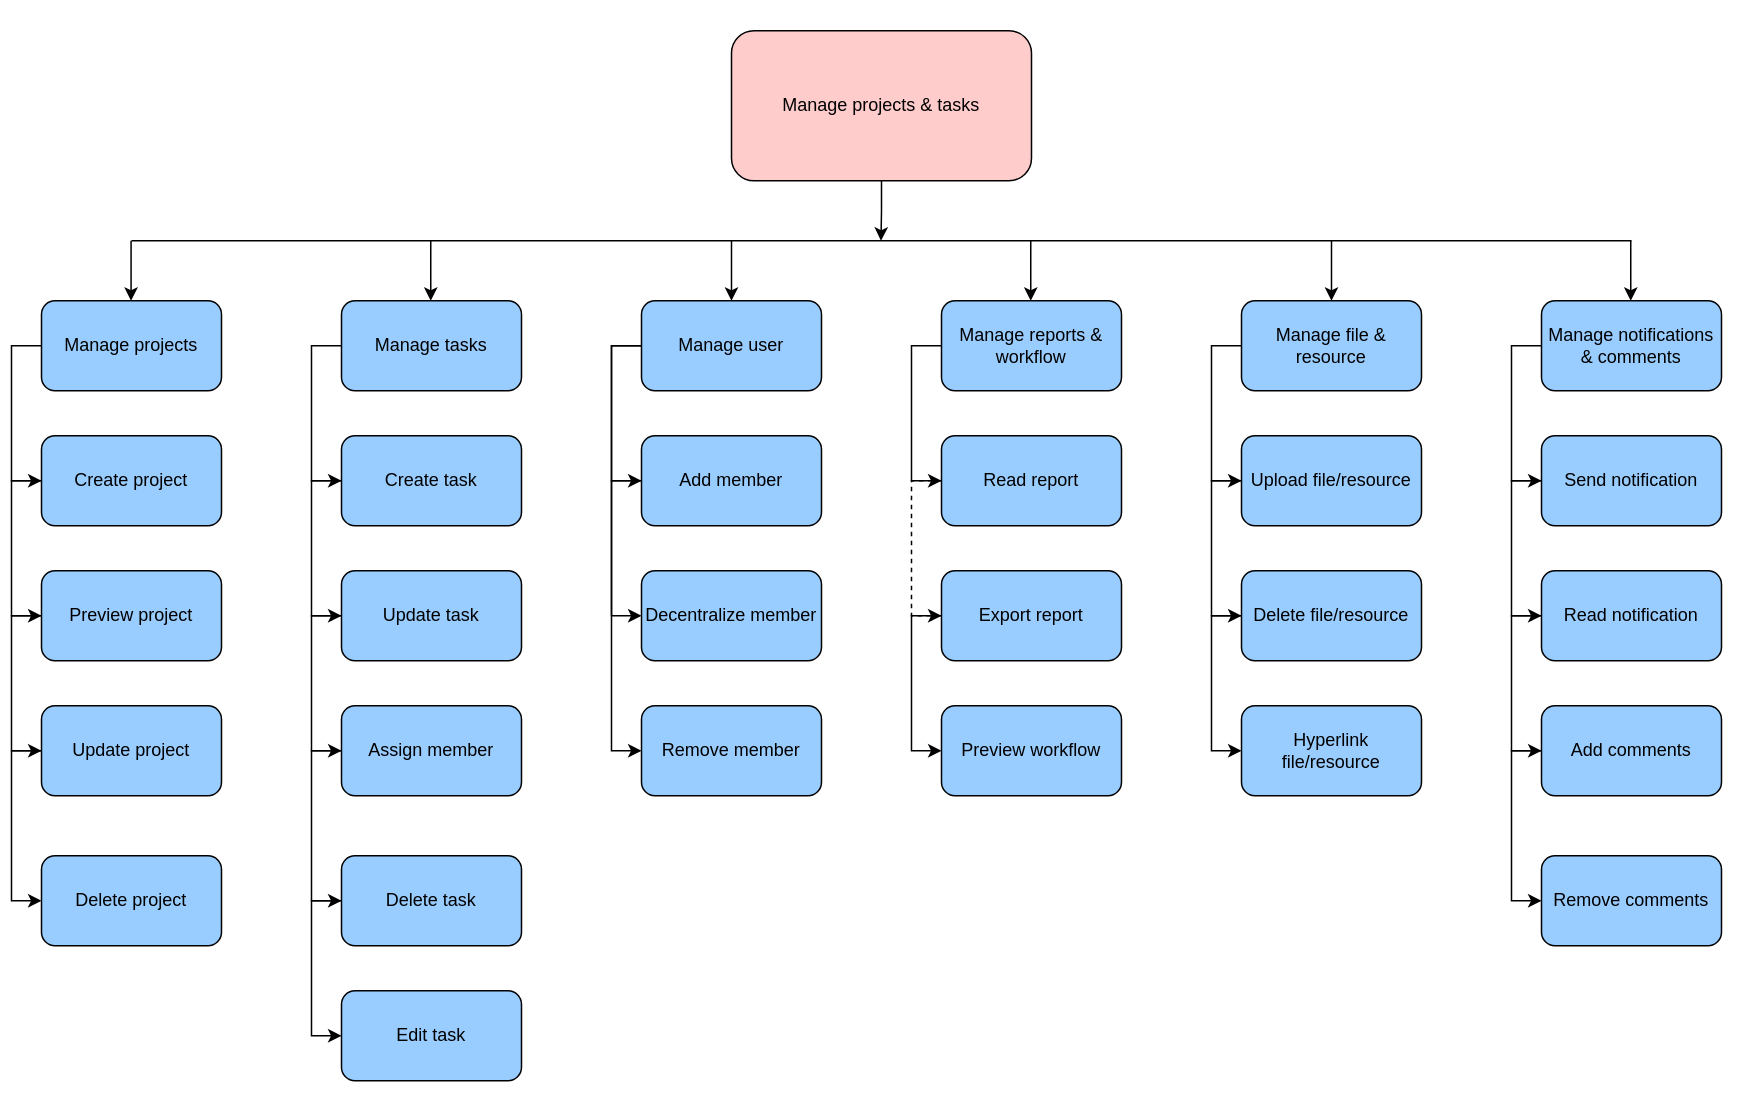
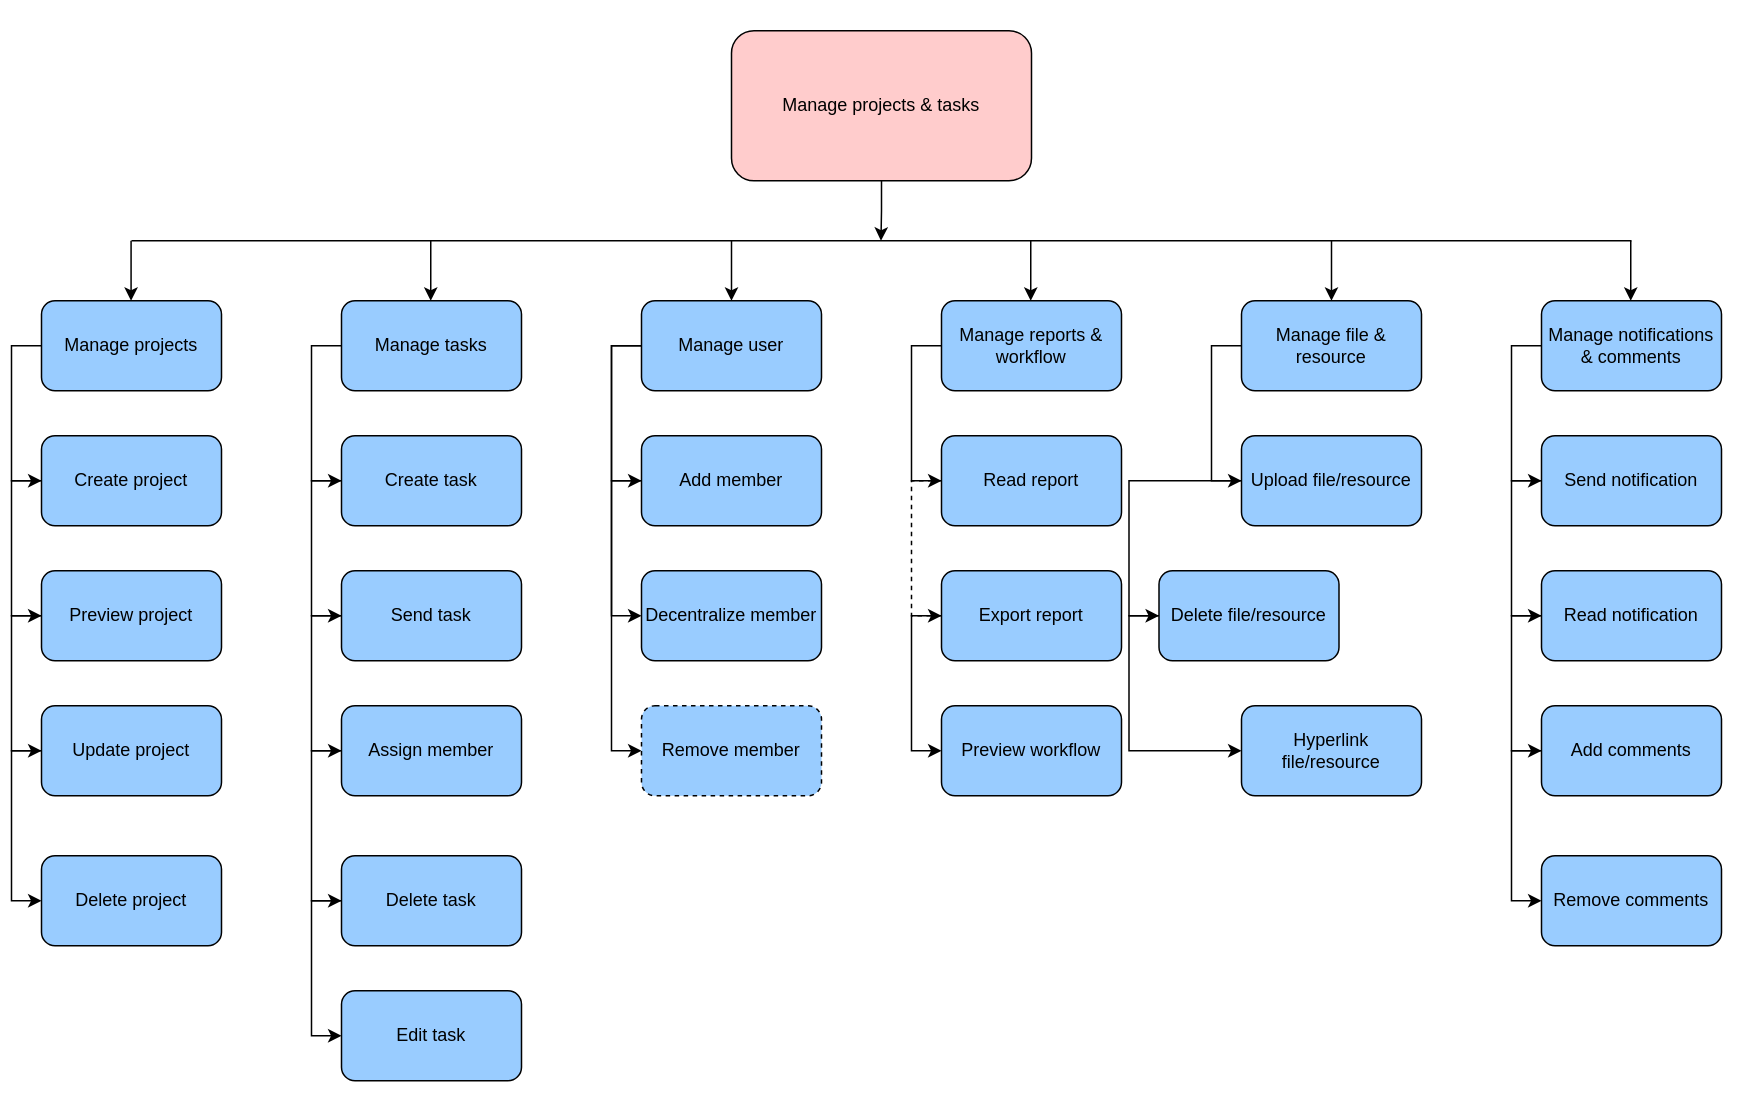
node "Update task": label "Update task" -> "Send task"
node "Delete file/resource": moved (1331, 616) -> (1249, 616)
node "Remove member": style solid -> dashed
